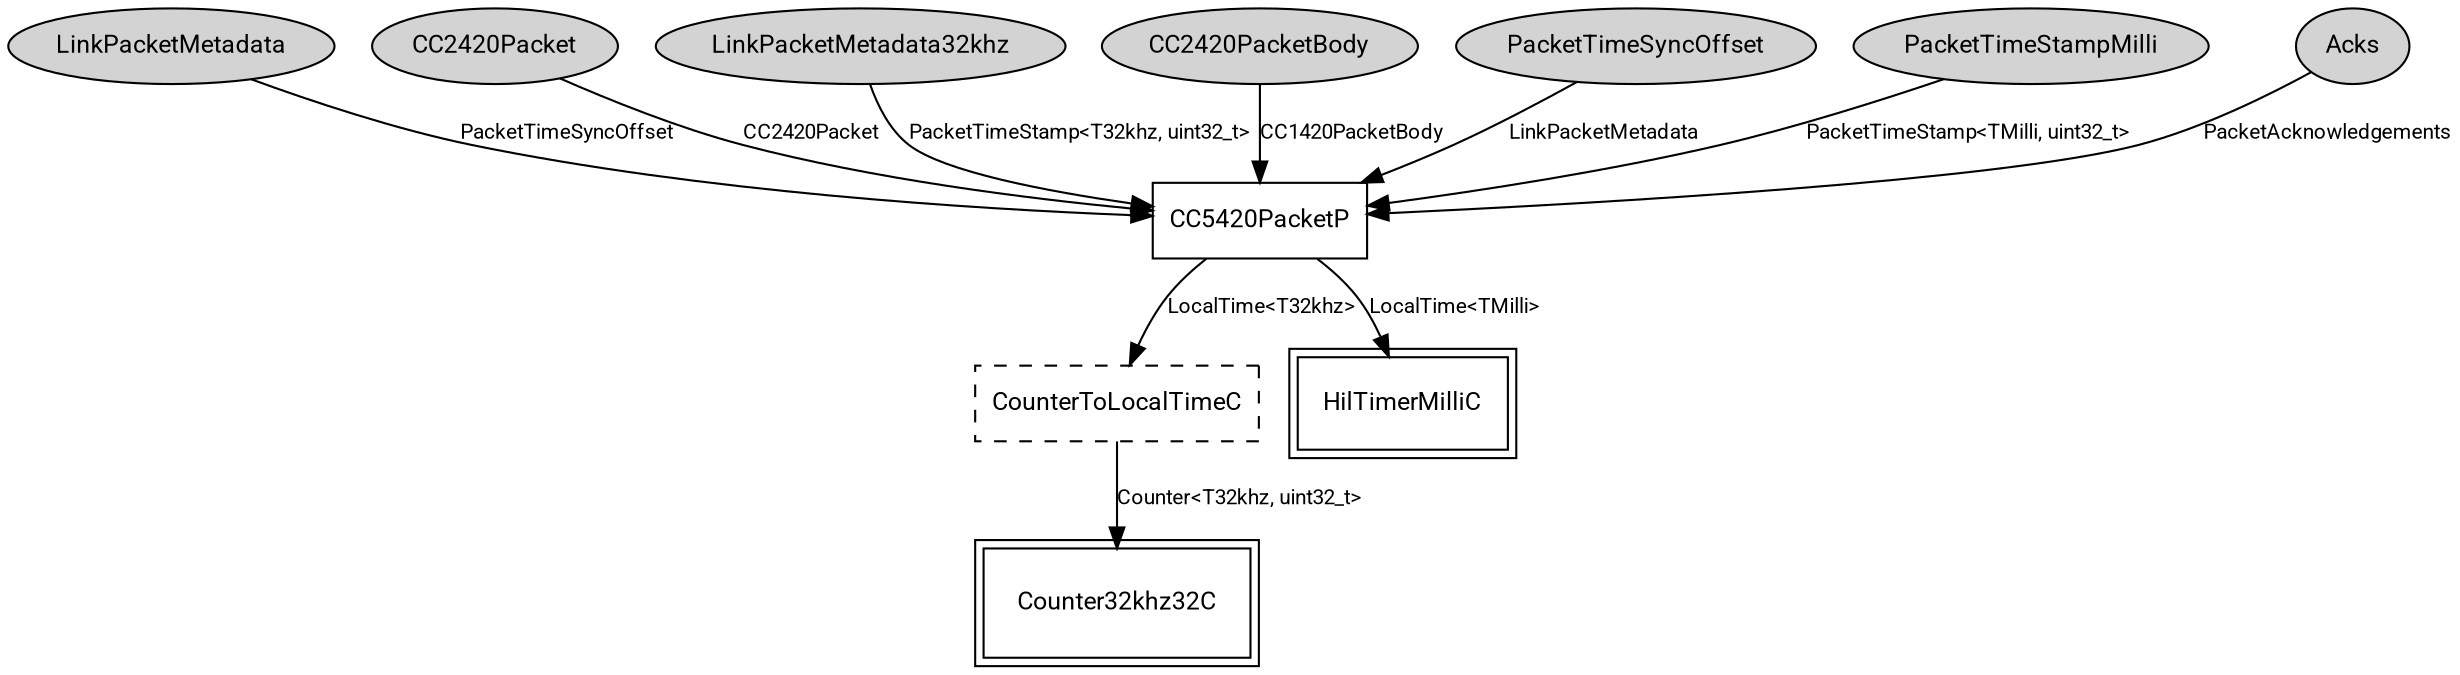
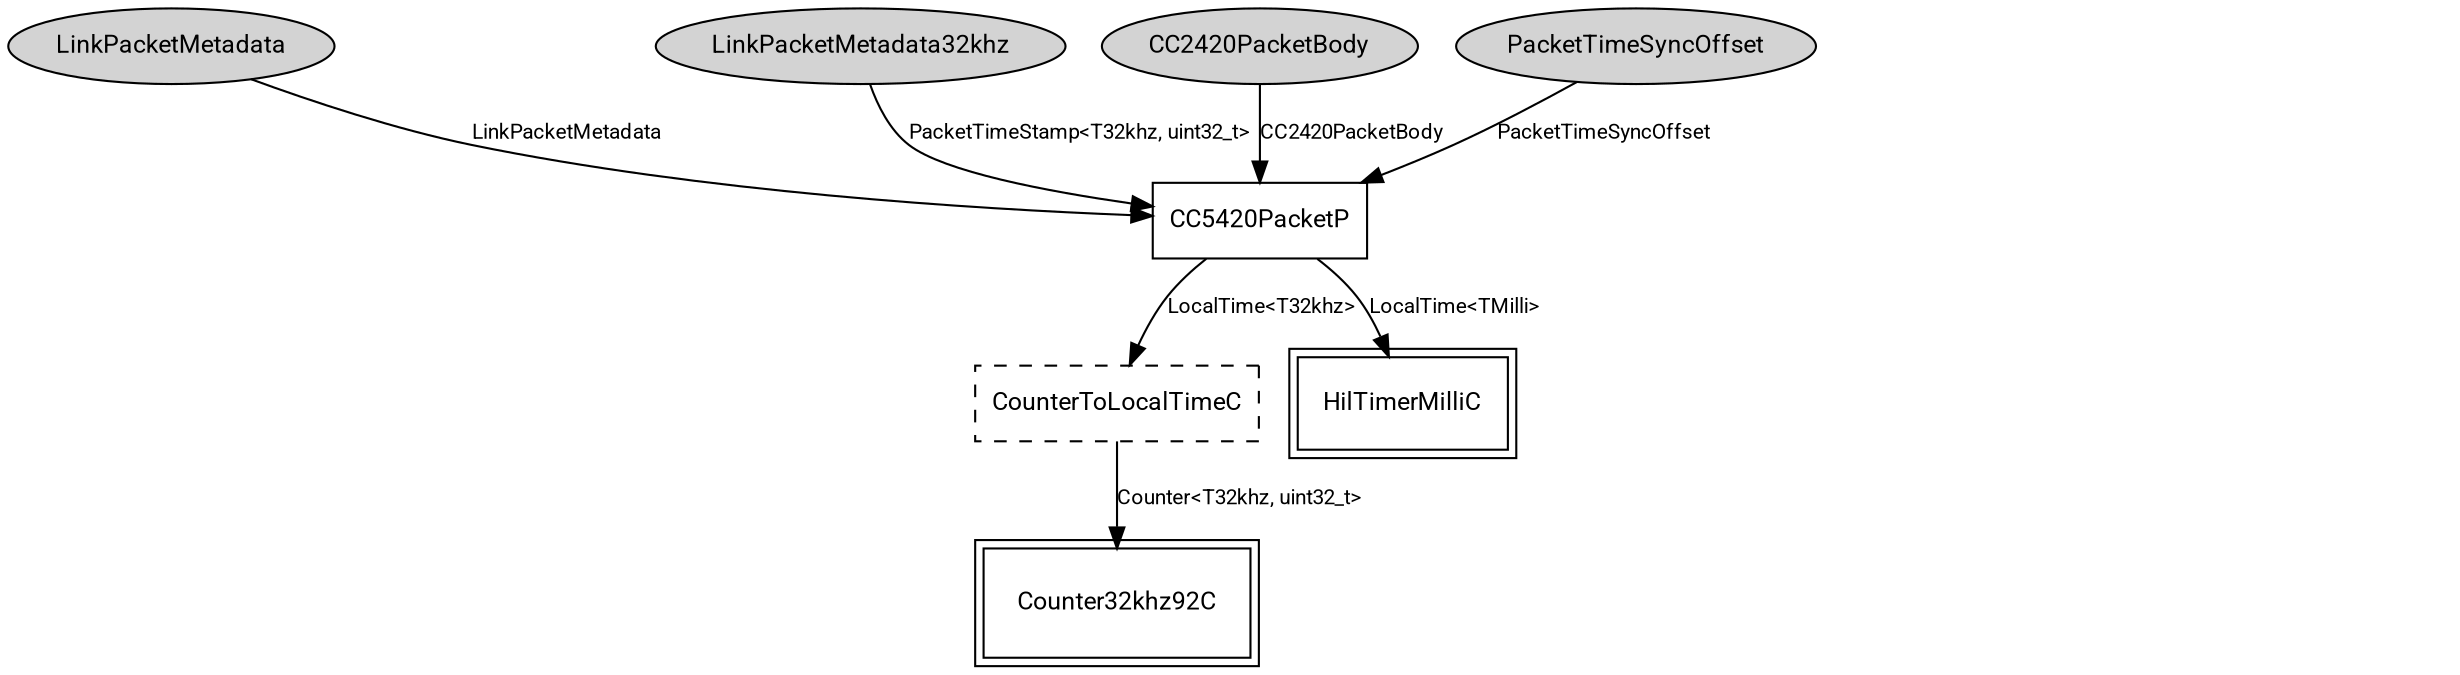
node "CC2420Packet": removed
node "PacketTimeStampMilli": removed
node "Acks": removed
edge "LinkPacketMetadata" -> "CC5420PacketP": label "PacketTimeSyncOffset" -> "LinkPacketMetadata"
edge "CC2420PacketBody" -> "CC5420PacketP": label "CC1420PacketBody" -> "CC2420PacketBody"
edge "PacketTimeSyncOffset" -> "CC5420PacketP": label "LinkPacketMetadata" -> "PacketTimeSyncOffset"
node "Counter32khz32C": label "Counter32khz32C" -> "Counter32khz92C"
